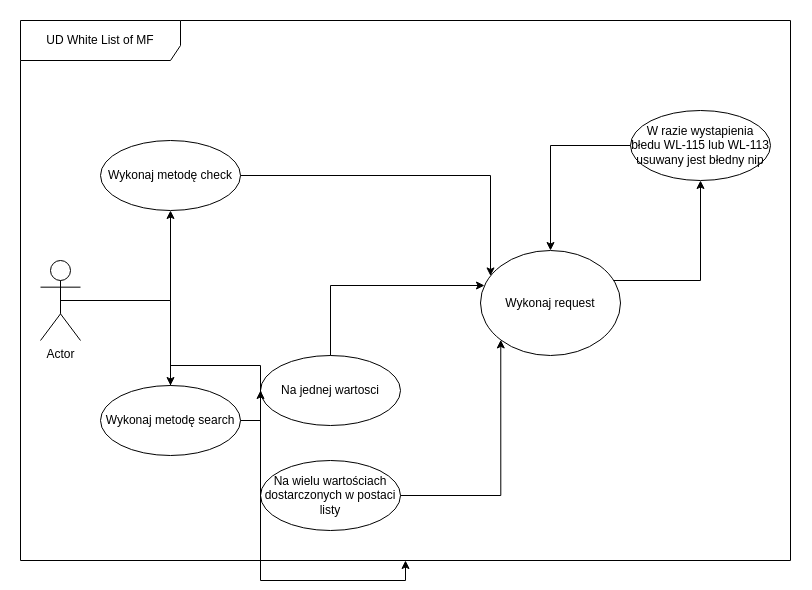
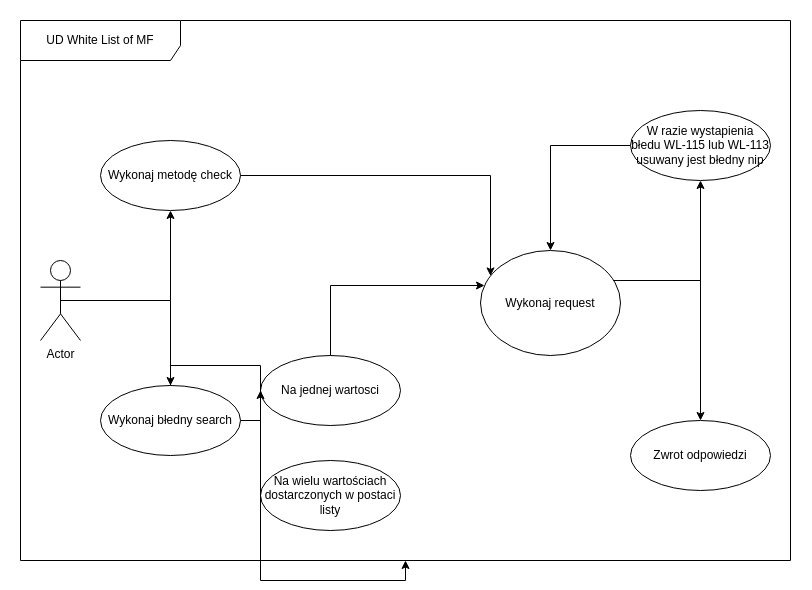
edge "Wykonaj request" -> "Zwrot odpowiedzi": added
node "Wykonaj metodę search": label "Wykonaj metodę search" -> "Wykonaj błedny search"
node "Zwrot odpowiedzi": added
edge "Na wielu wartościach dostarczonych w postaci listy" -> "Wykonaj request": removed
